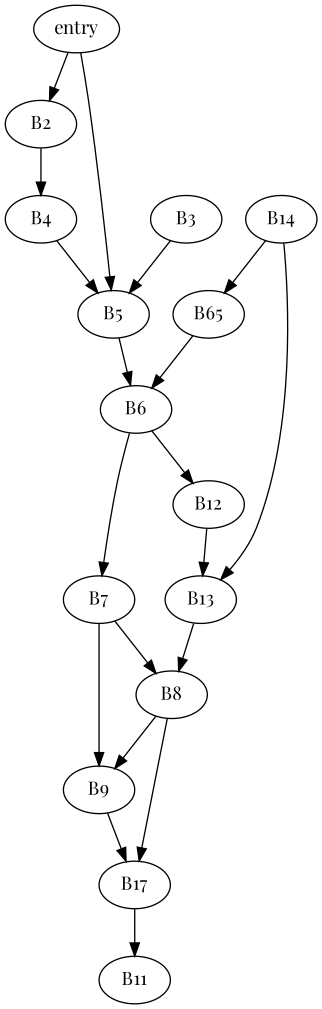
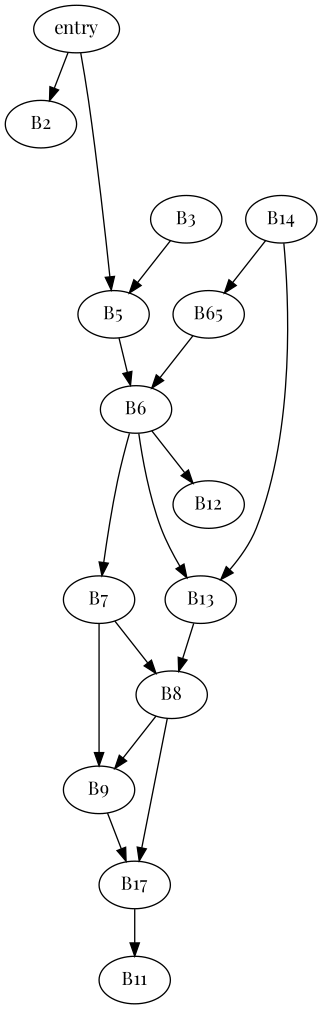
node "B4": removed
edge "B12" -> "B13": now "B6" -> "B13"
